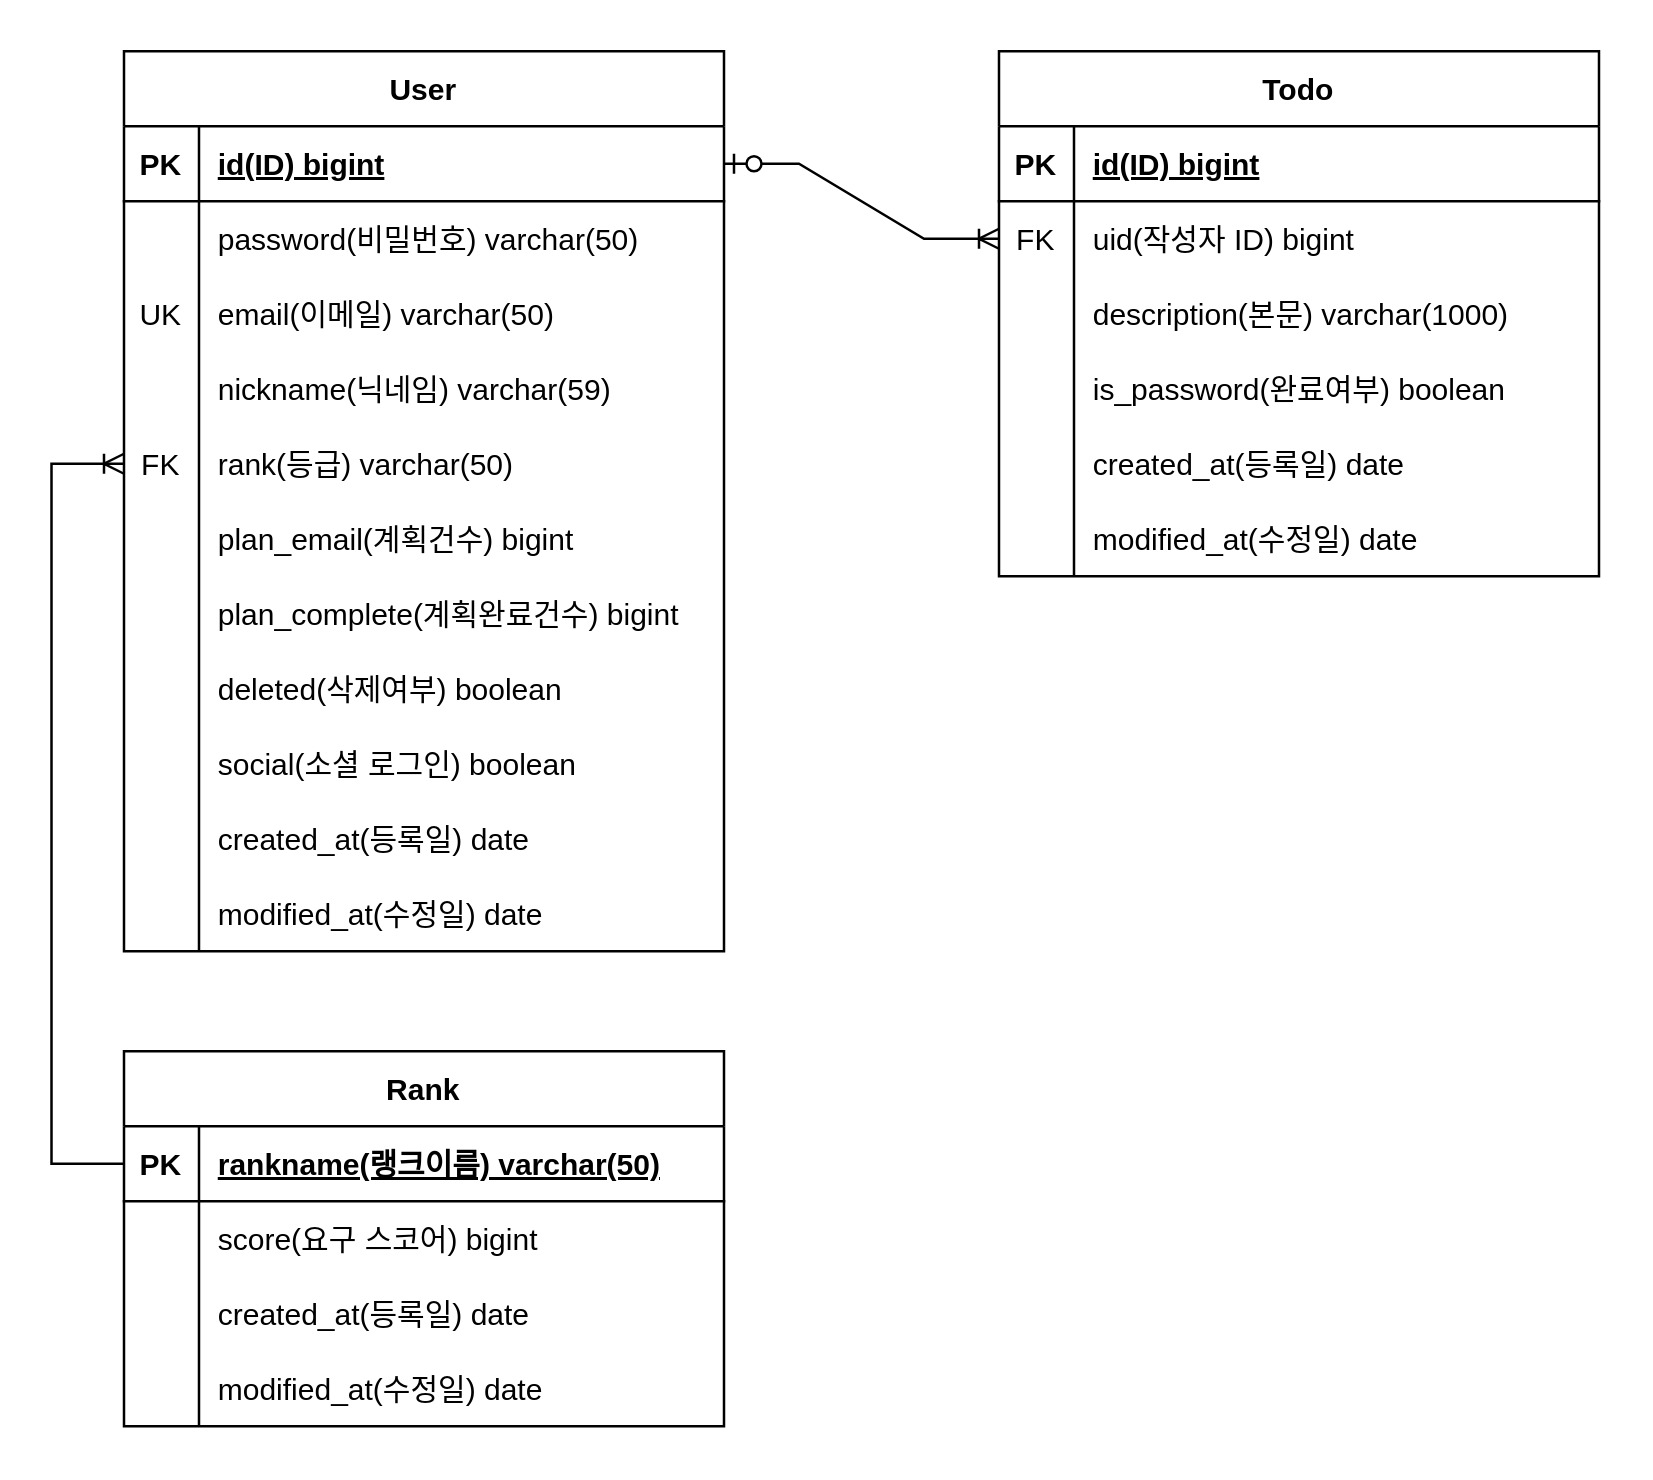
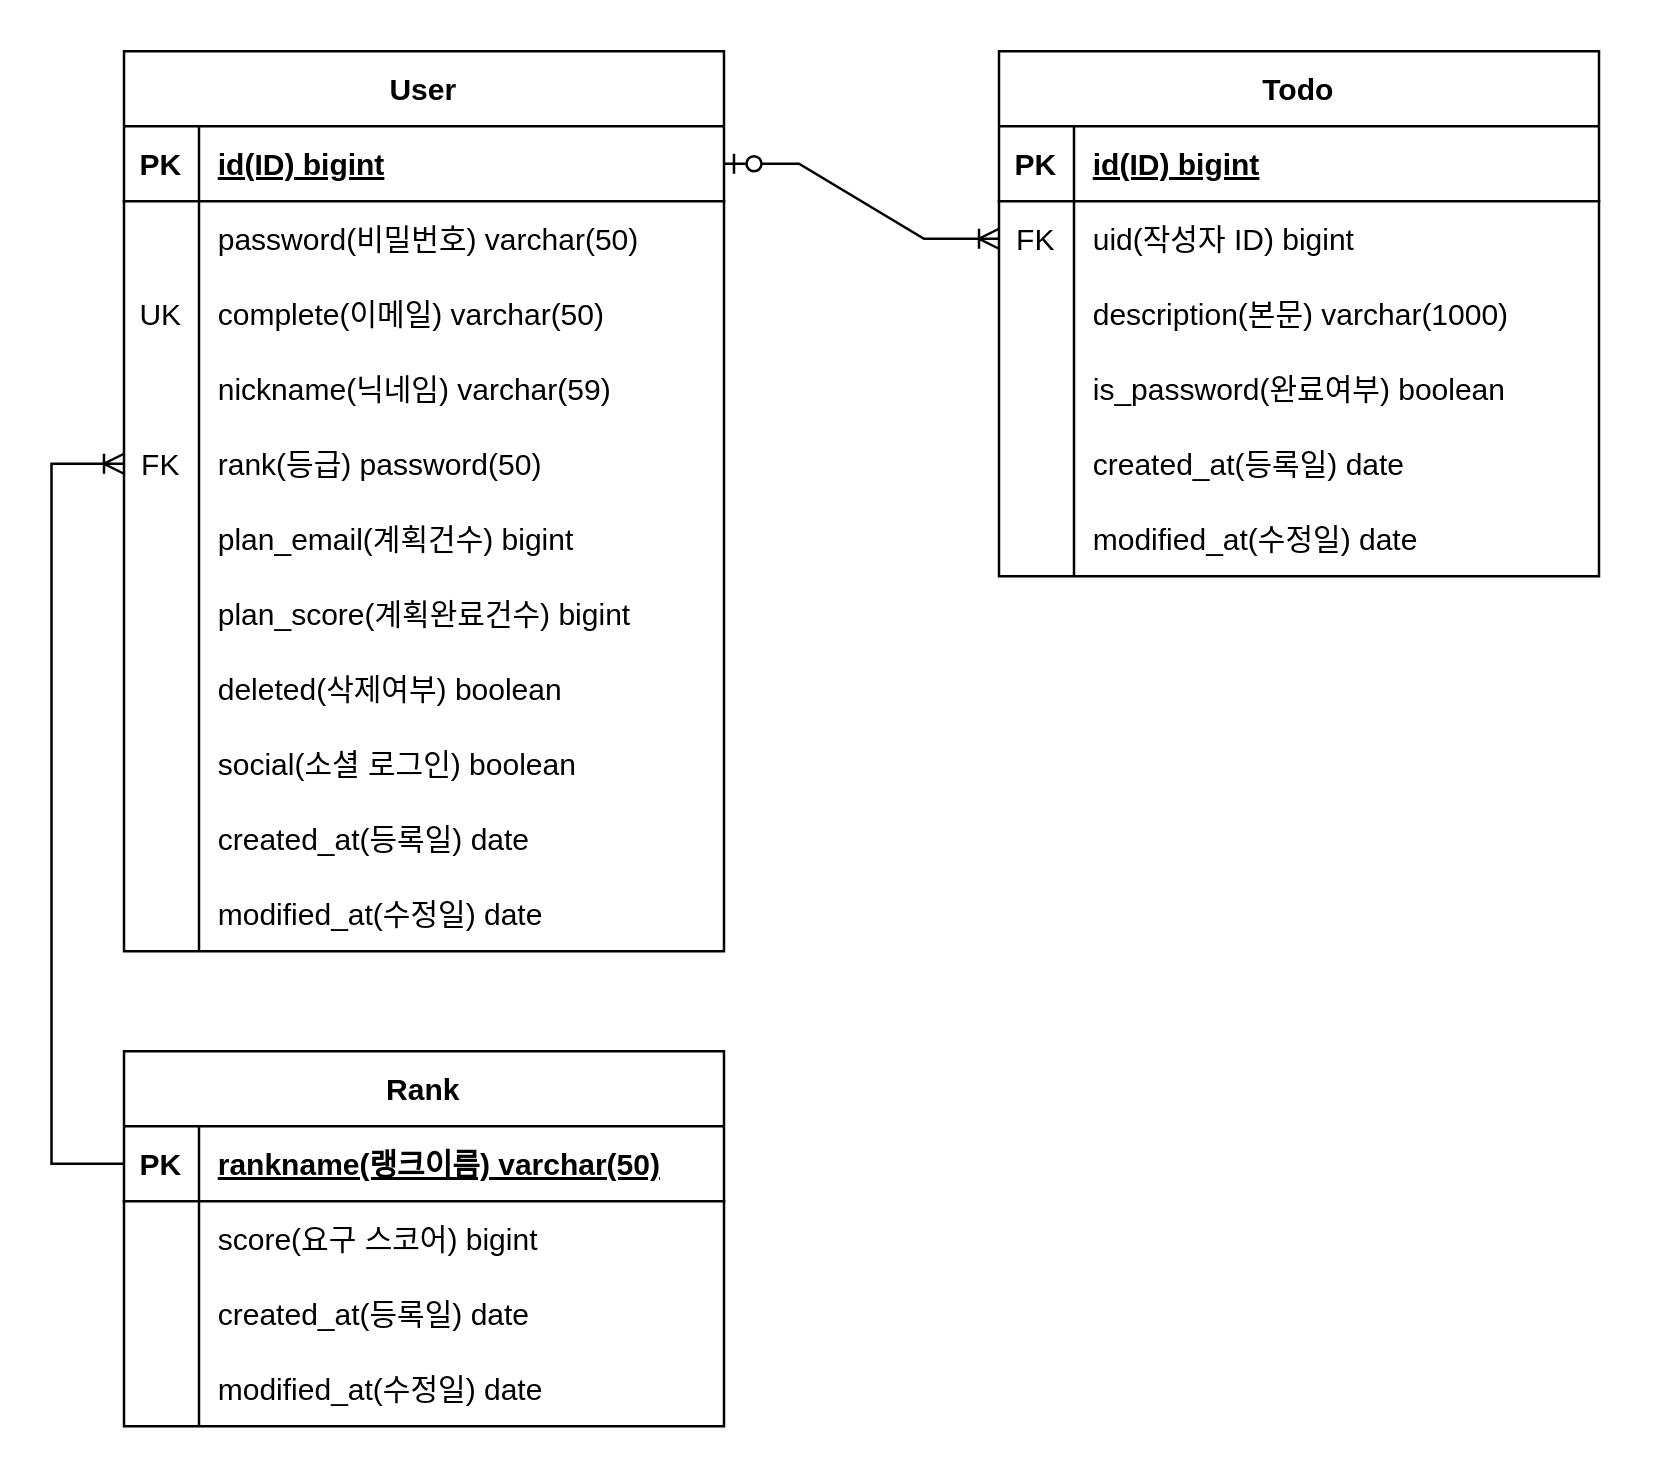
node "email(이메일) varchar(50)": label "email(이메일) varchar(50)" -> "complete(이메일) varchar(50)"
node "rank(등급) varchar(50)": label "rank(등급) varchar(50)" -> "rank(등급) password(50)"
node "plan_complete(계획완료건수) bigint": label "plan_complete(계획완료건수) bigint" -> "plan_score(계획완료건수) bigint"
